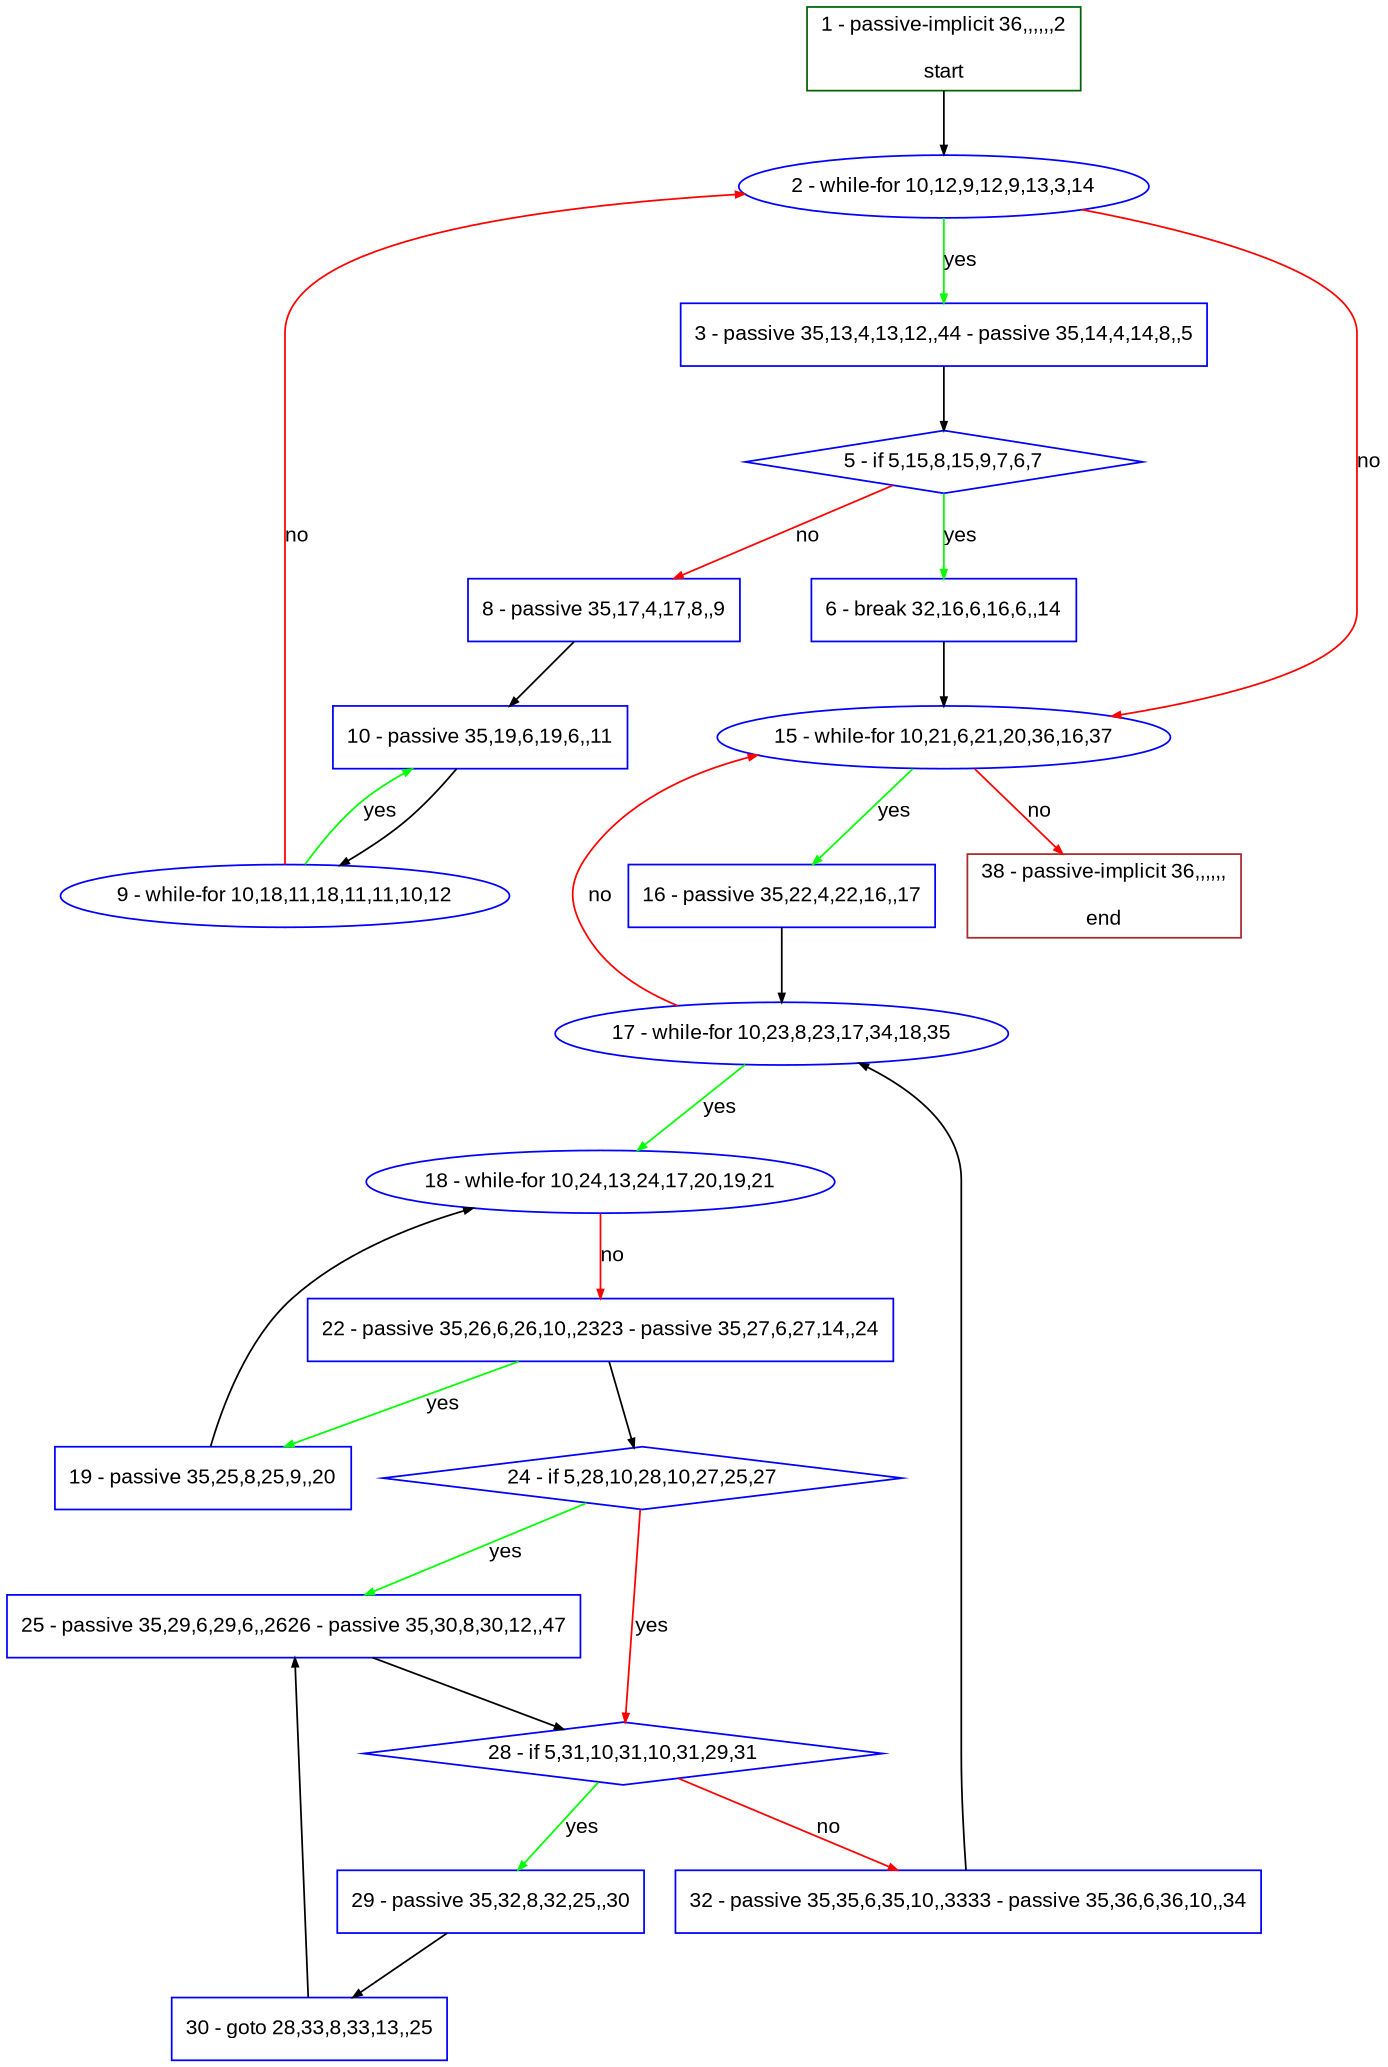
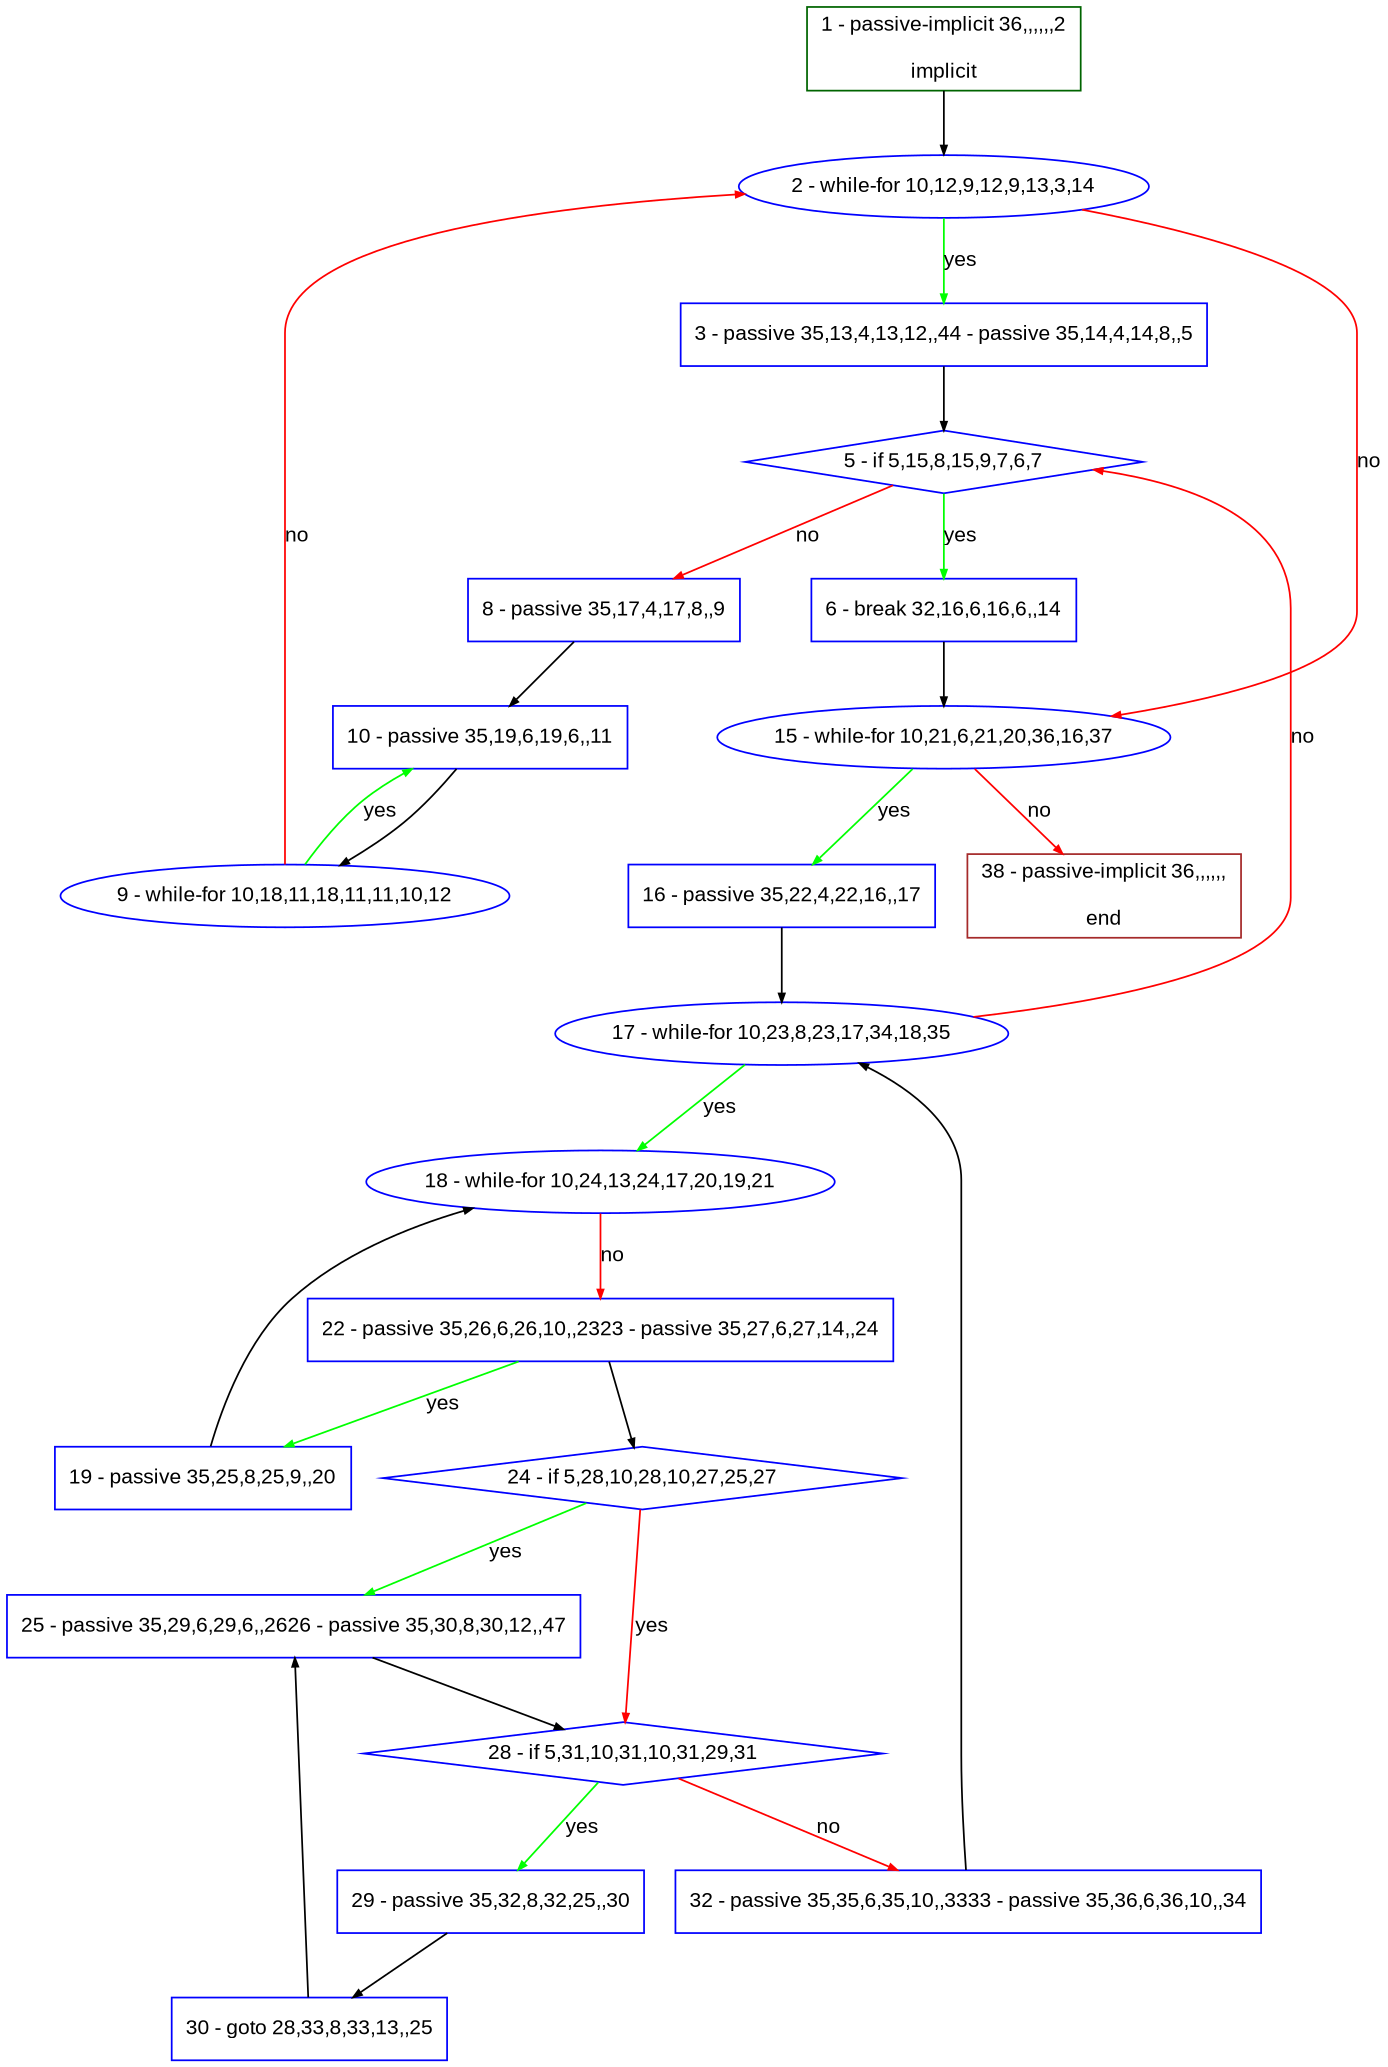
node "1 - passive-implicit 36,,,,,,2 start": label "1 - passive-implicit 36,,,,,,2 start" -> "1 - passive-implicit 36,,,,,,2 implicit"
edge "17 - while-for 10,23,8,23,17,34,18,35" -> "15 - while-for 10,21,6,21,20,36,16,37": now "17 - while-for 10,23,8,23,17,34,18,35" -> "5 - if 5,15,8,15,9,7,6,7"
